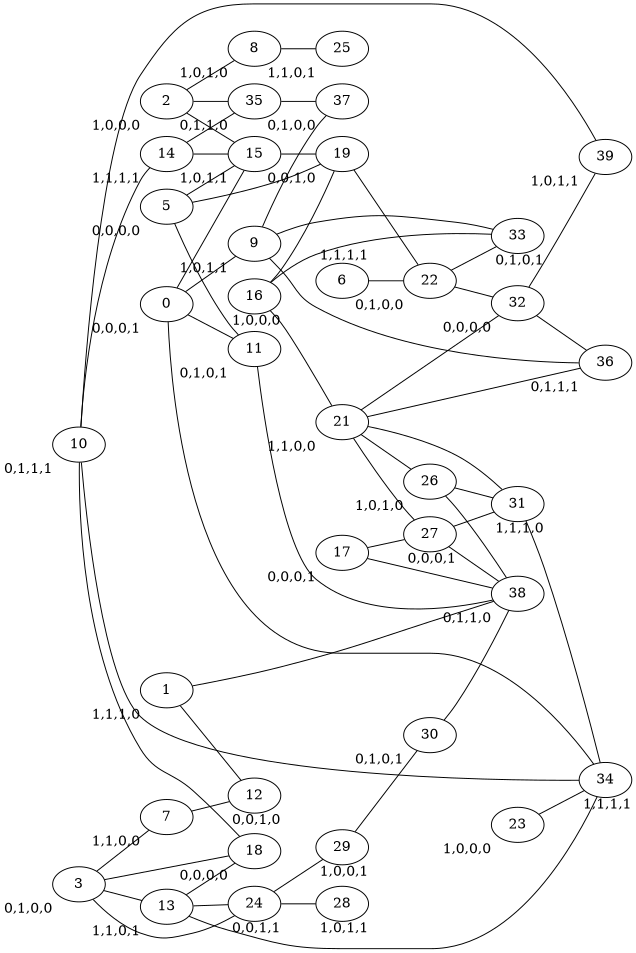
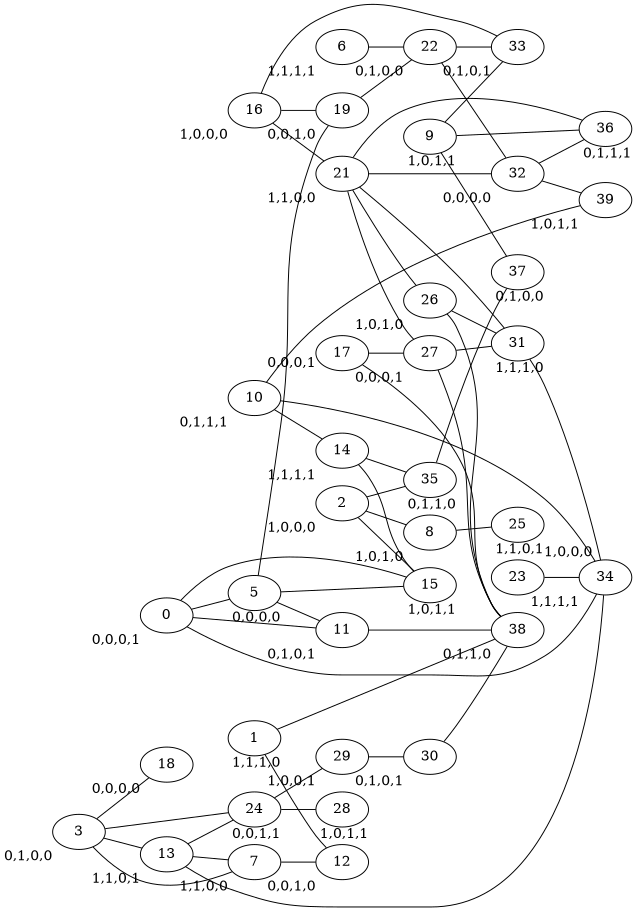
edge "15 1,0,1,1" -- "19 0,0,1,0": removed
edge "9 1,0,1,1" -- "0 0,0,0,1": now "5 0,0,0,0" -- "0 0,0,0,1"
edge "10 0,1,1,1" -- "18 0,0,0,0": removed
edge "18 0,0,0,0" -- "13 1,1,0,1": now "7 1,1,0,0" -- "13 1,1,0,1"
